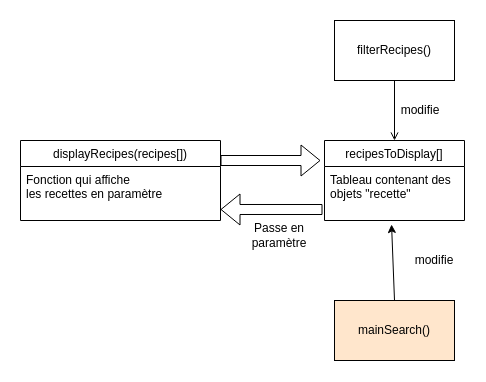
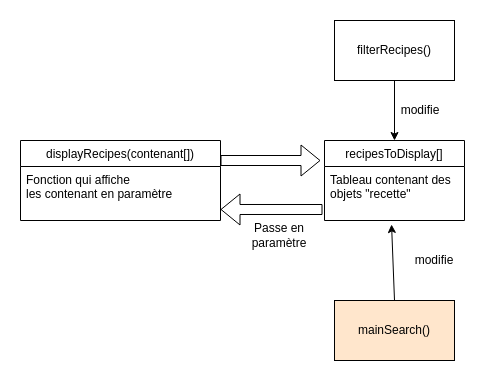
edge "filterRecipes()" -> "recipesToDisplay[]": arrowhead open -> classic
node "displayRecipes(recipes[])": label "displayRecipes(recipes[])" -> "displayRecipes(contenant[])"
node "Fonction qui affiche les recettes en paramètre": label "Fonction qui affiche les recettes en paramètre" -> "Fonction qui affiche les contenant en paramètre"
